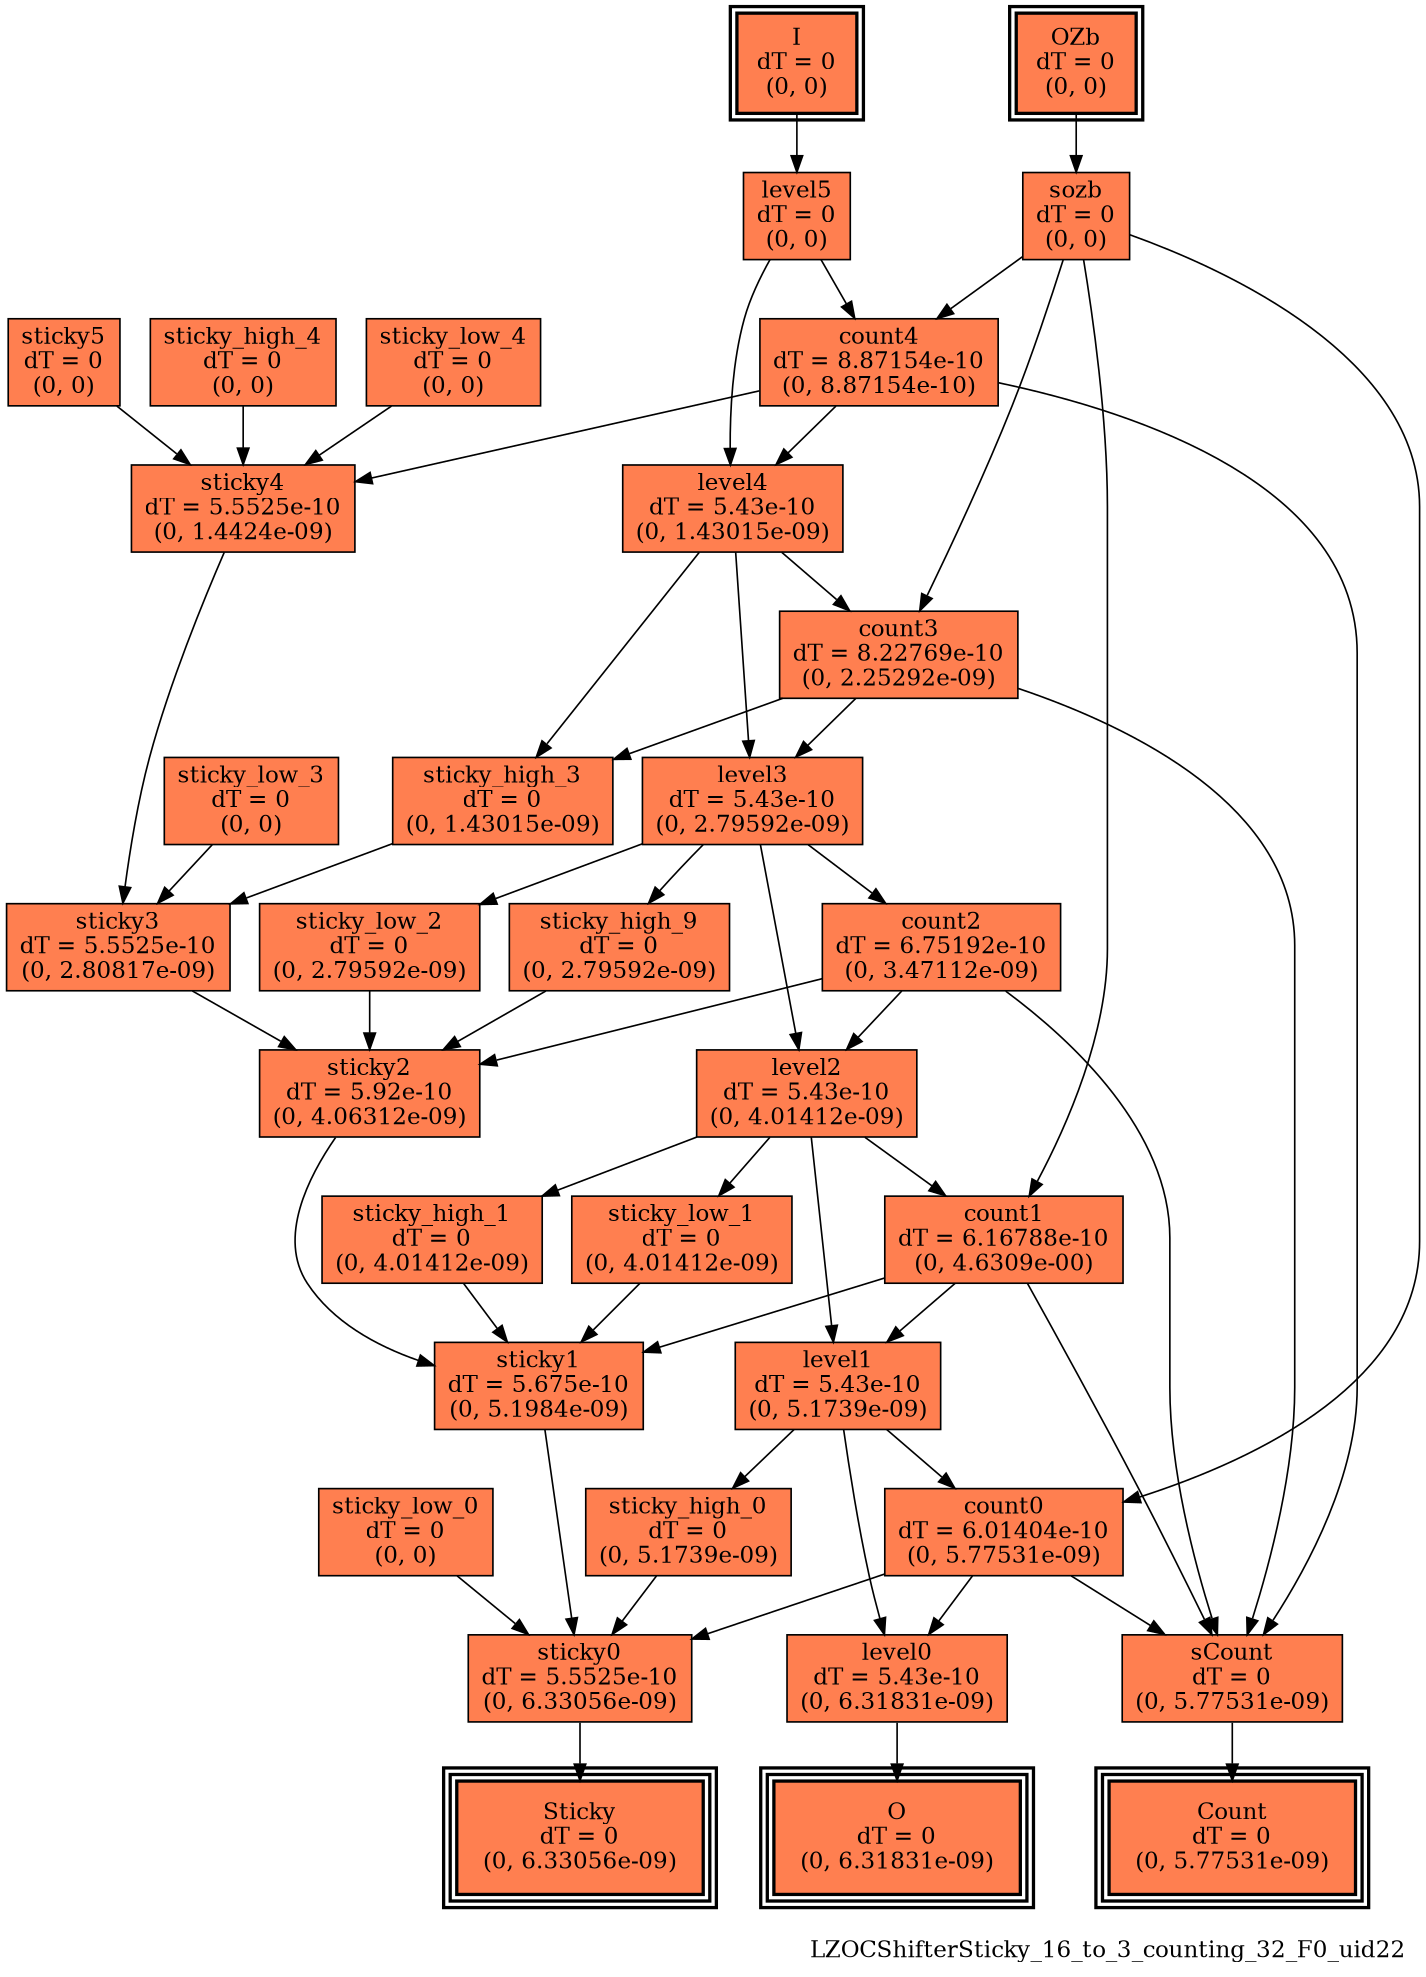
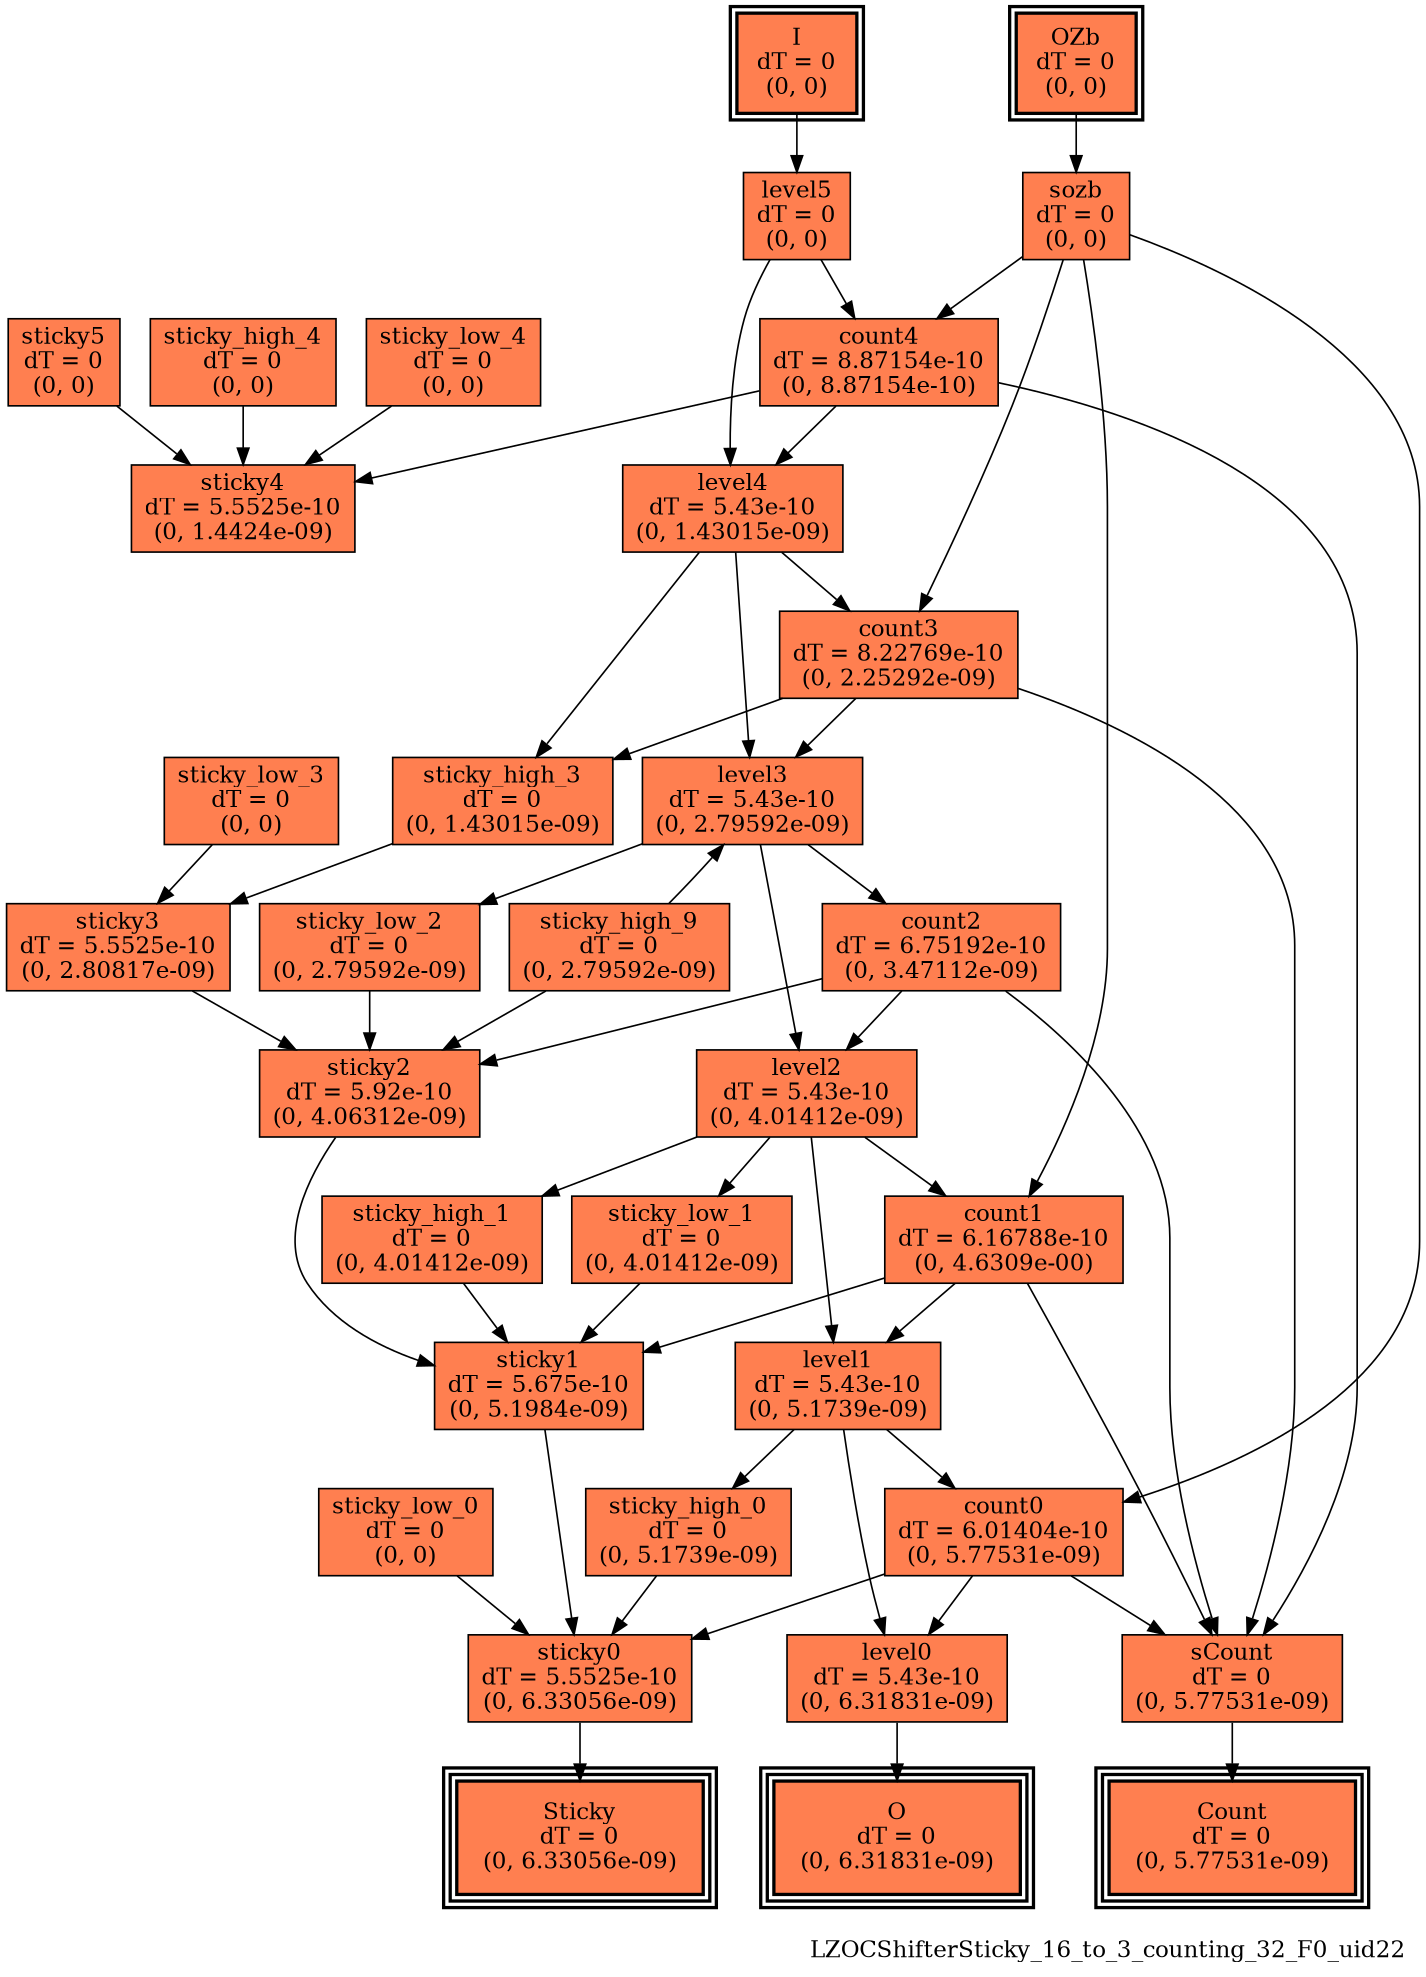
edge "sticky4 dT = 5.5525e-10 (0, 1.4424e-09)" -> "sticky3 dT = 5.5525e-10 (0, 2.80817e-09)": removed
edge "level3 dT = 5.43e-10 (0, 2.79592e-09)" -> "sticky_high_9 dT = 0 (0, 2.79592e-09)": reversed
